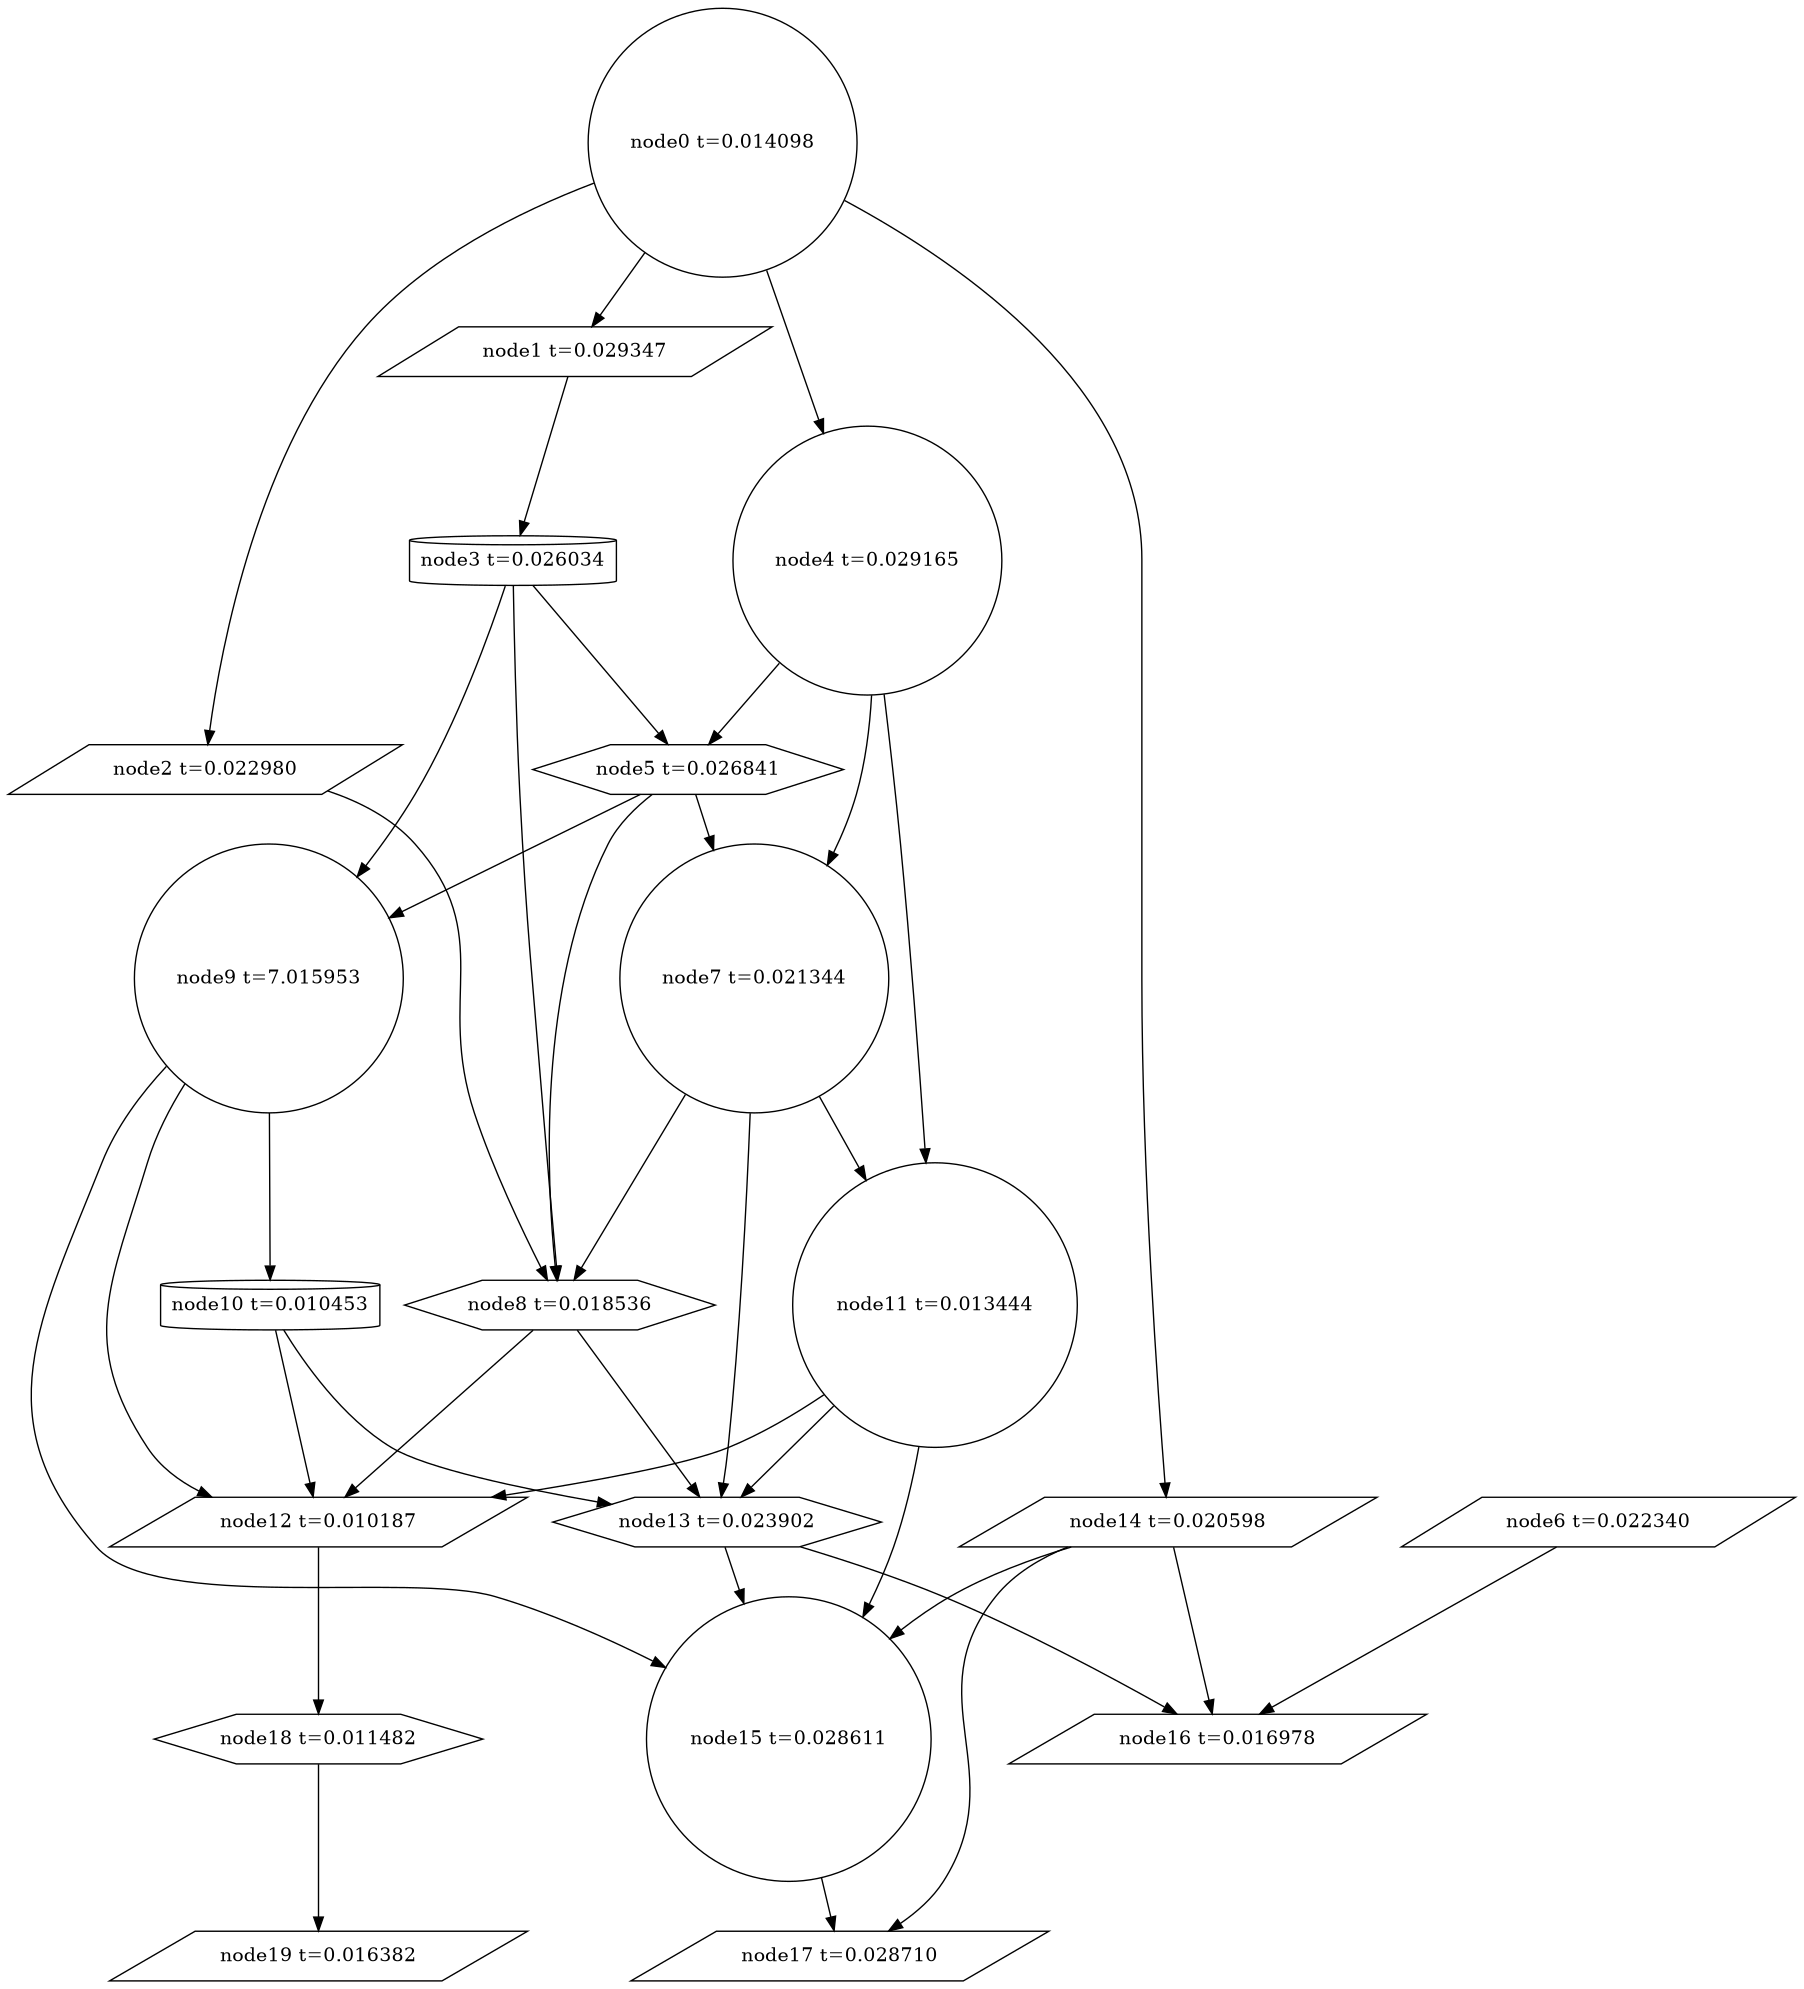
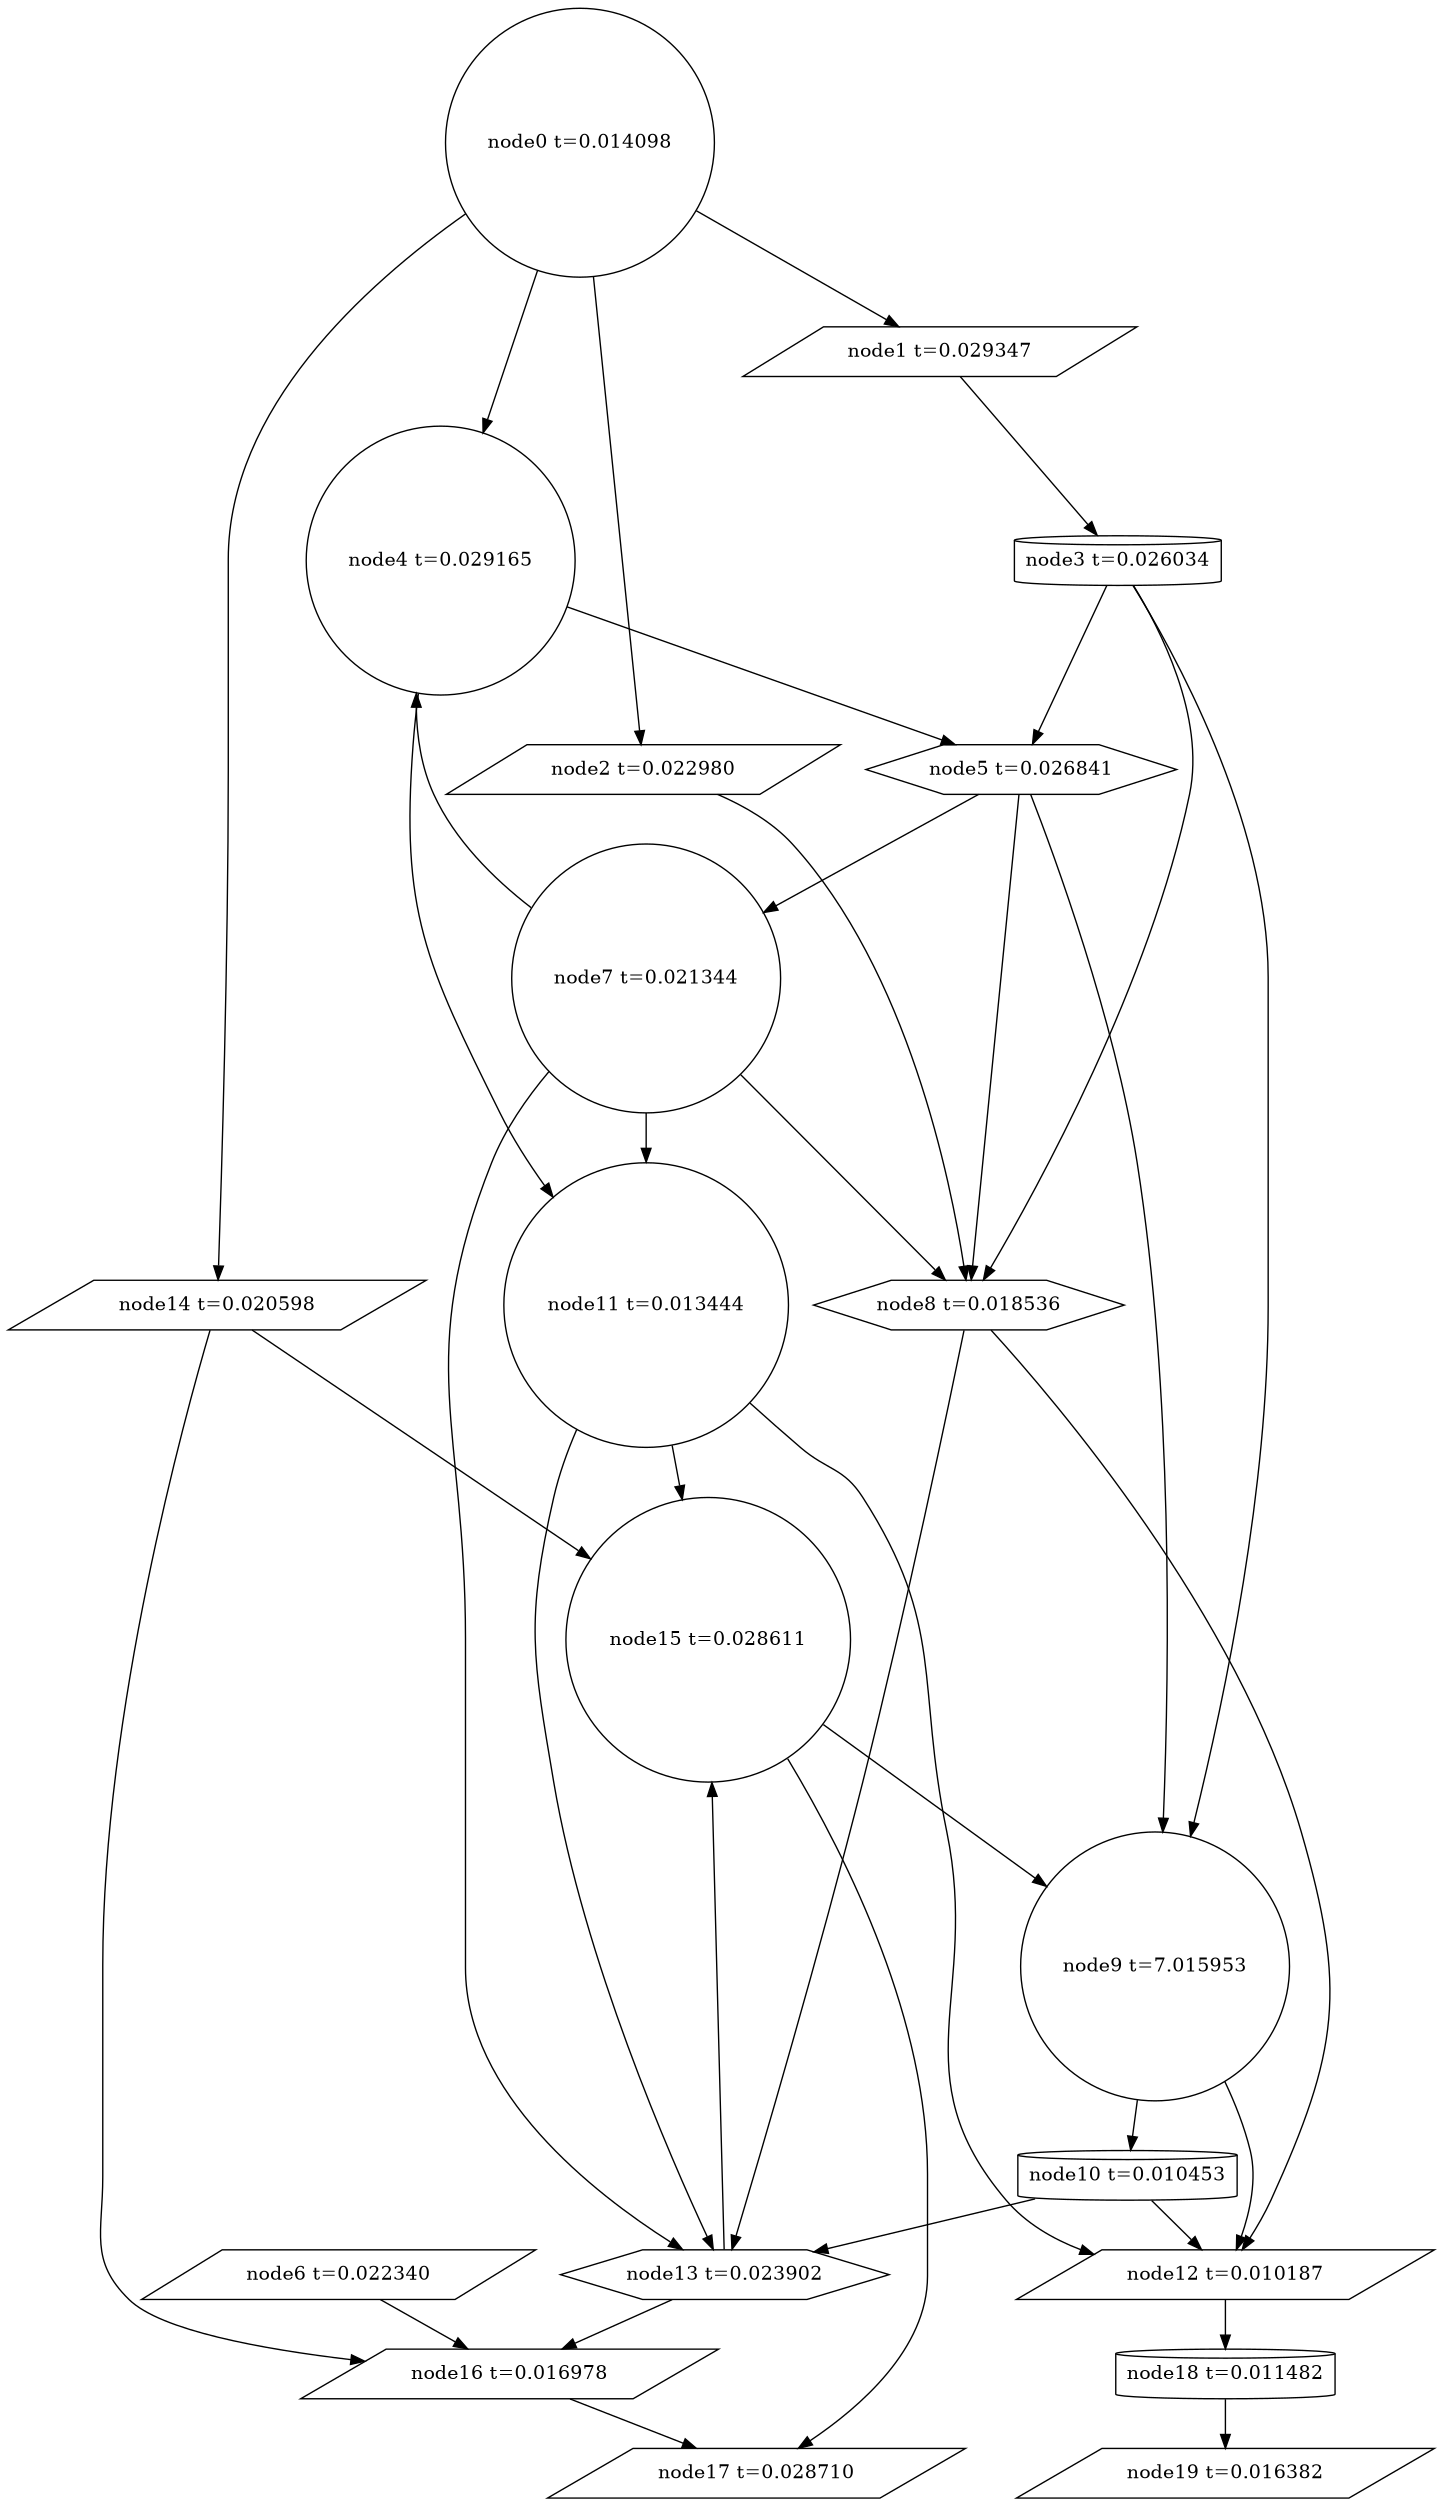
edge "node4 t=0.029165" -> "node7 t=0.021344": reversed
edge "node9 t=7.015953" -> "node15 t=0.028611": reversed
edge "node14 t=0.020598" -> "node17 t=0.028710": now "node16 t=0.016978" -> "node17 t=0.028710"
node "node18 t=0.011482": shape hexagon -> cylinder
